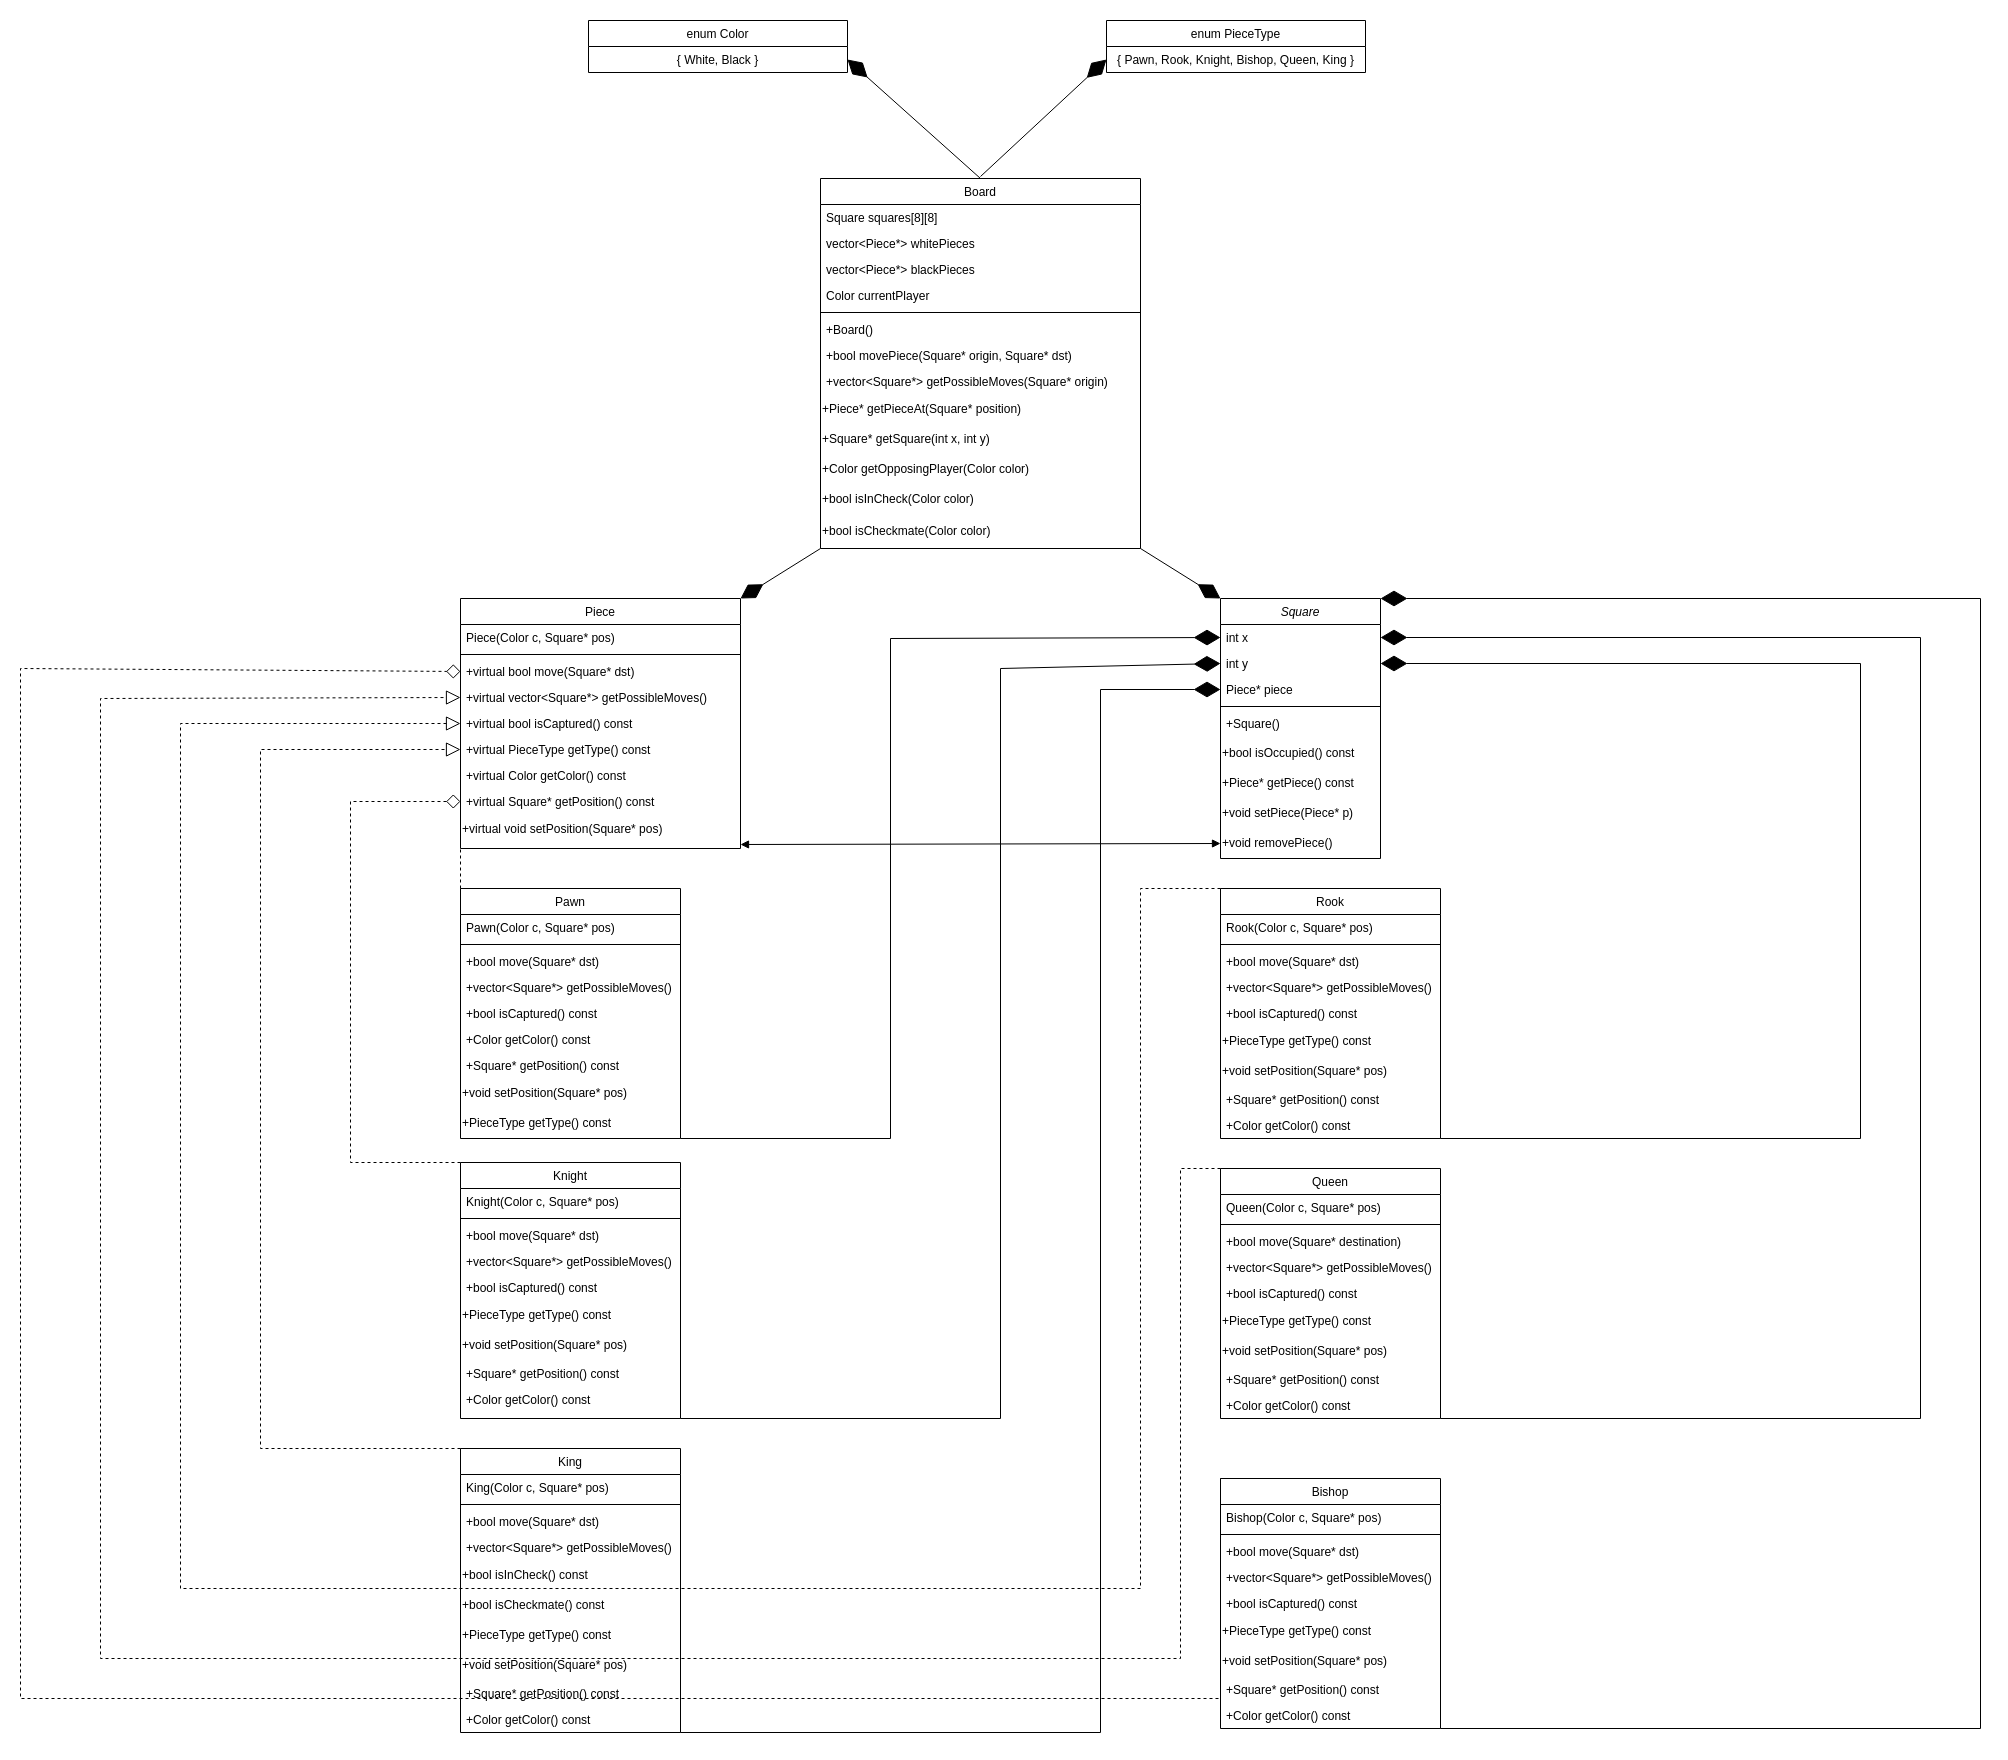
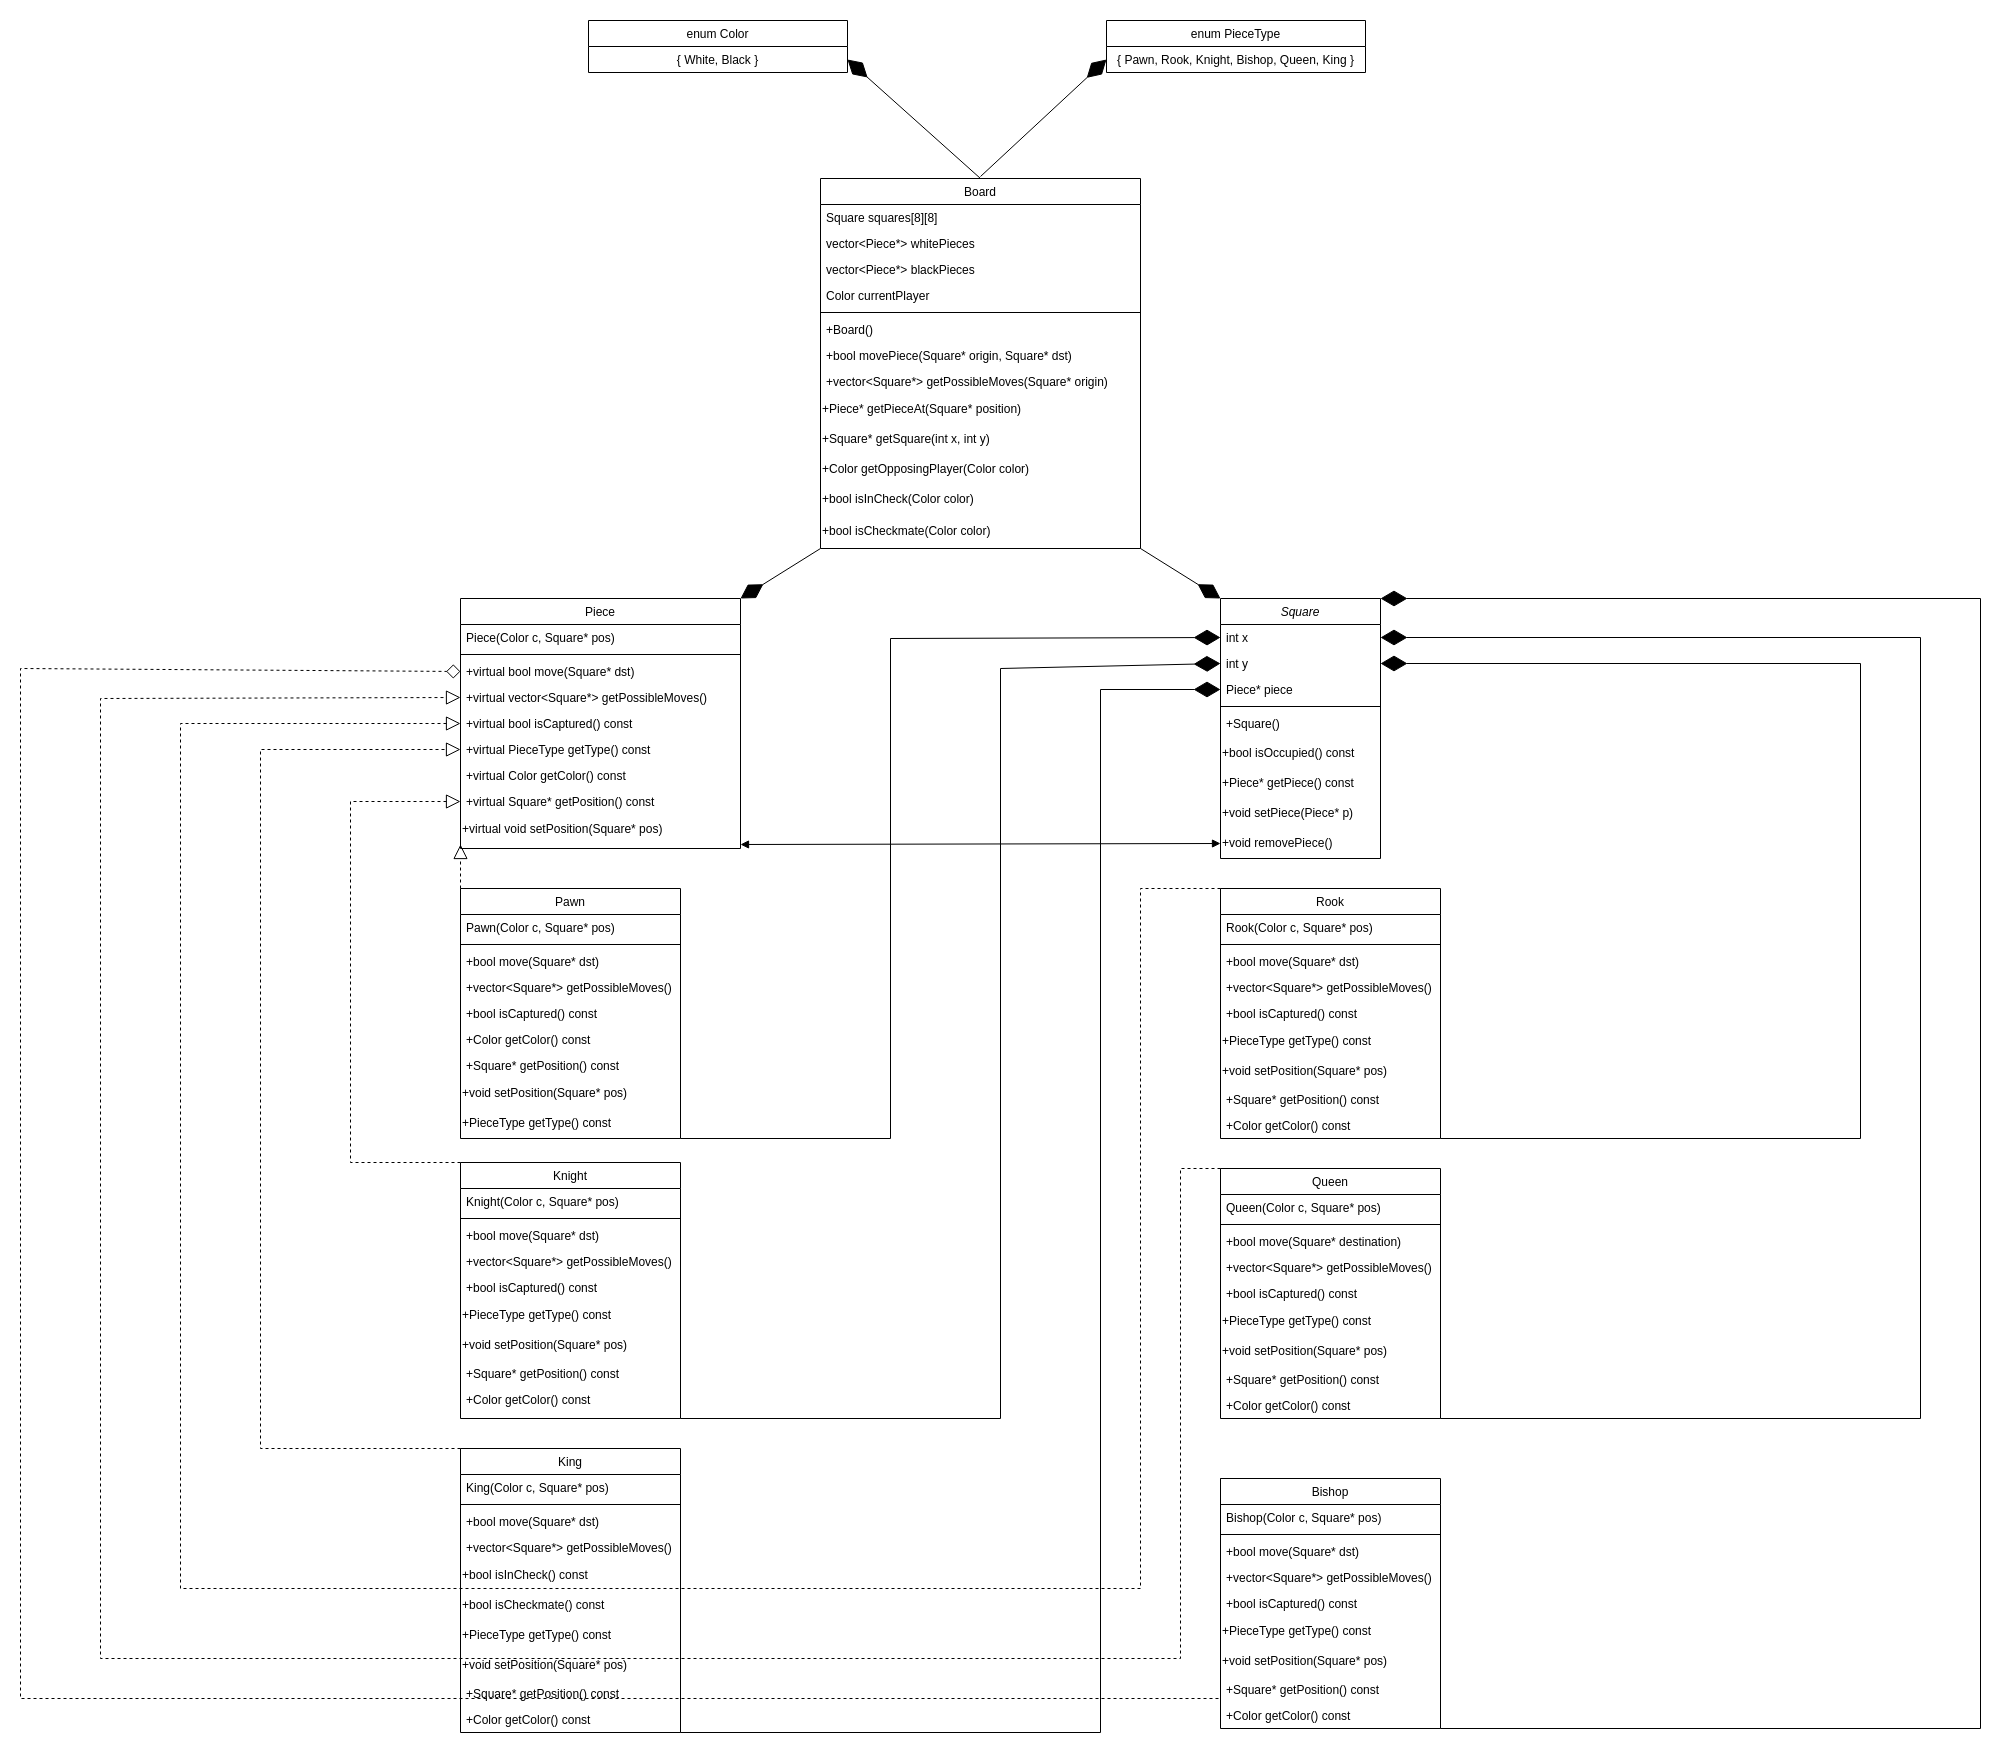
edge "Knight" -> "+virtual Square* getPosition() const": arrowhead diamond -> block
edge "+virtual void setPosition(Square* pos)" -- "Pawn": arrowhead none -> block
